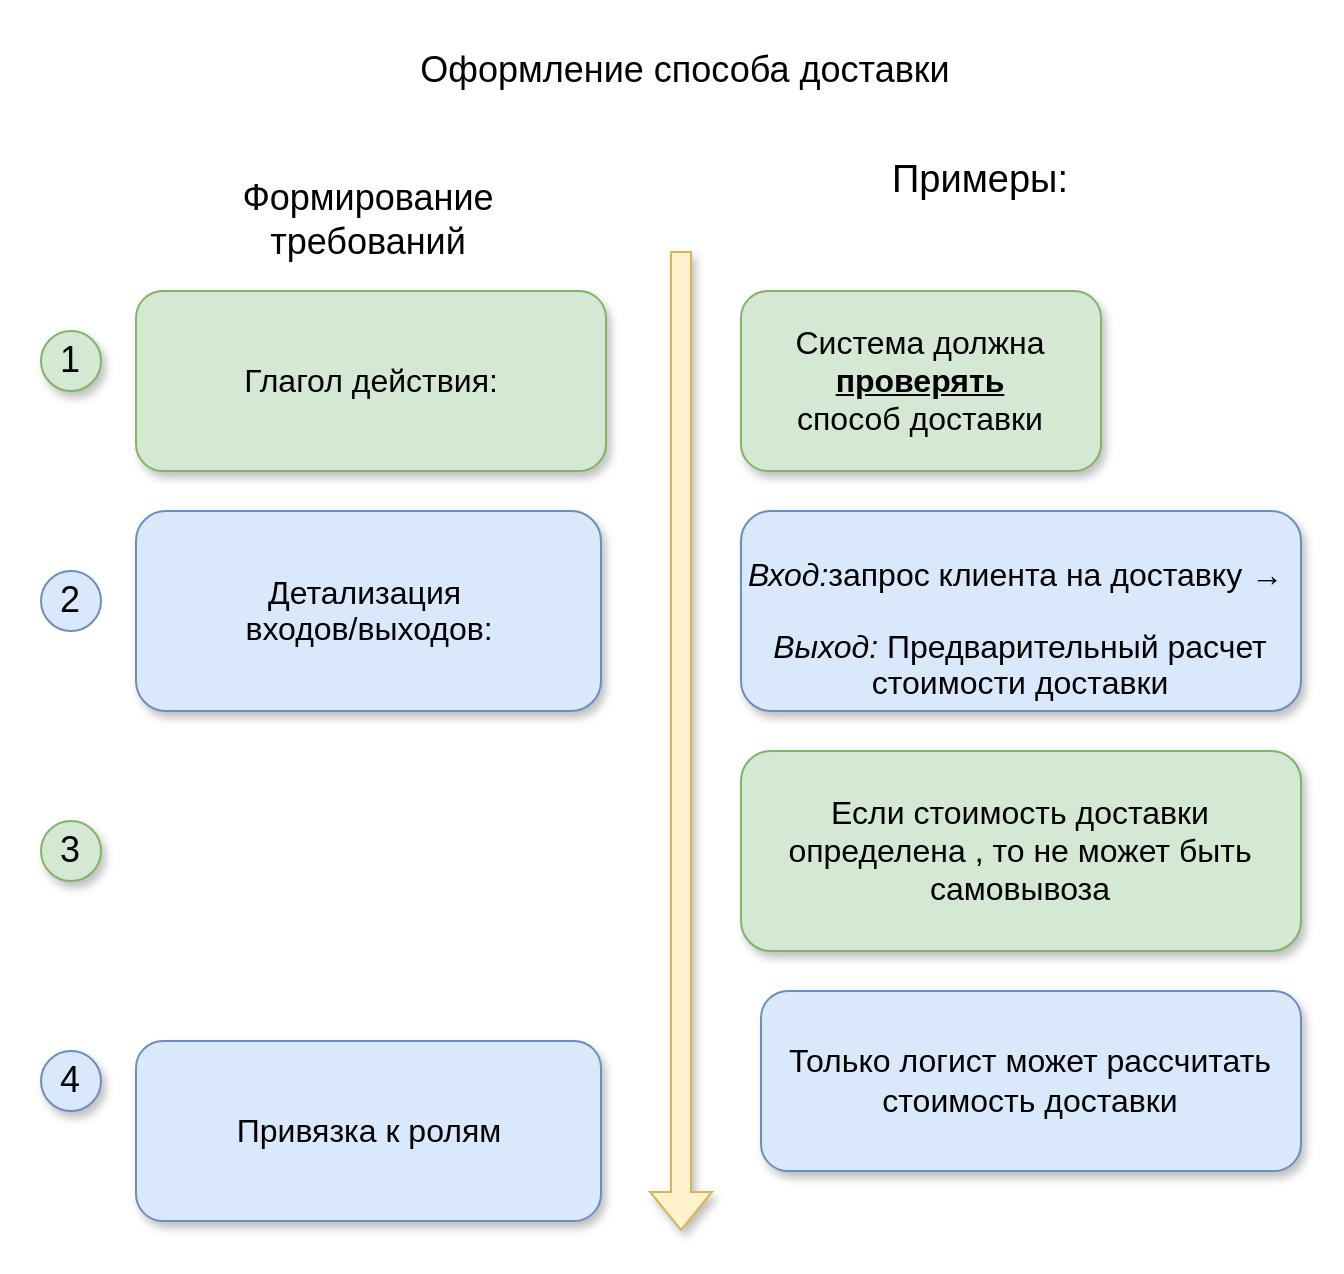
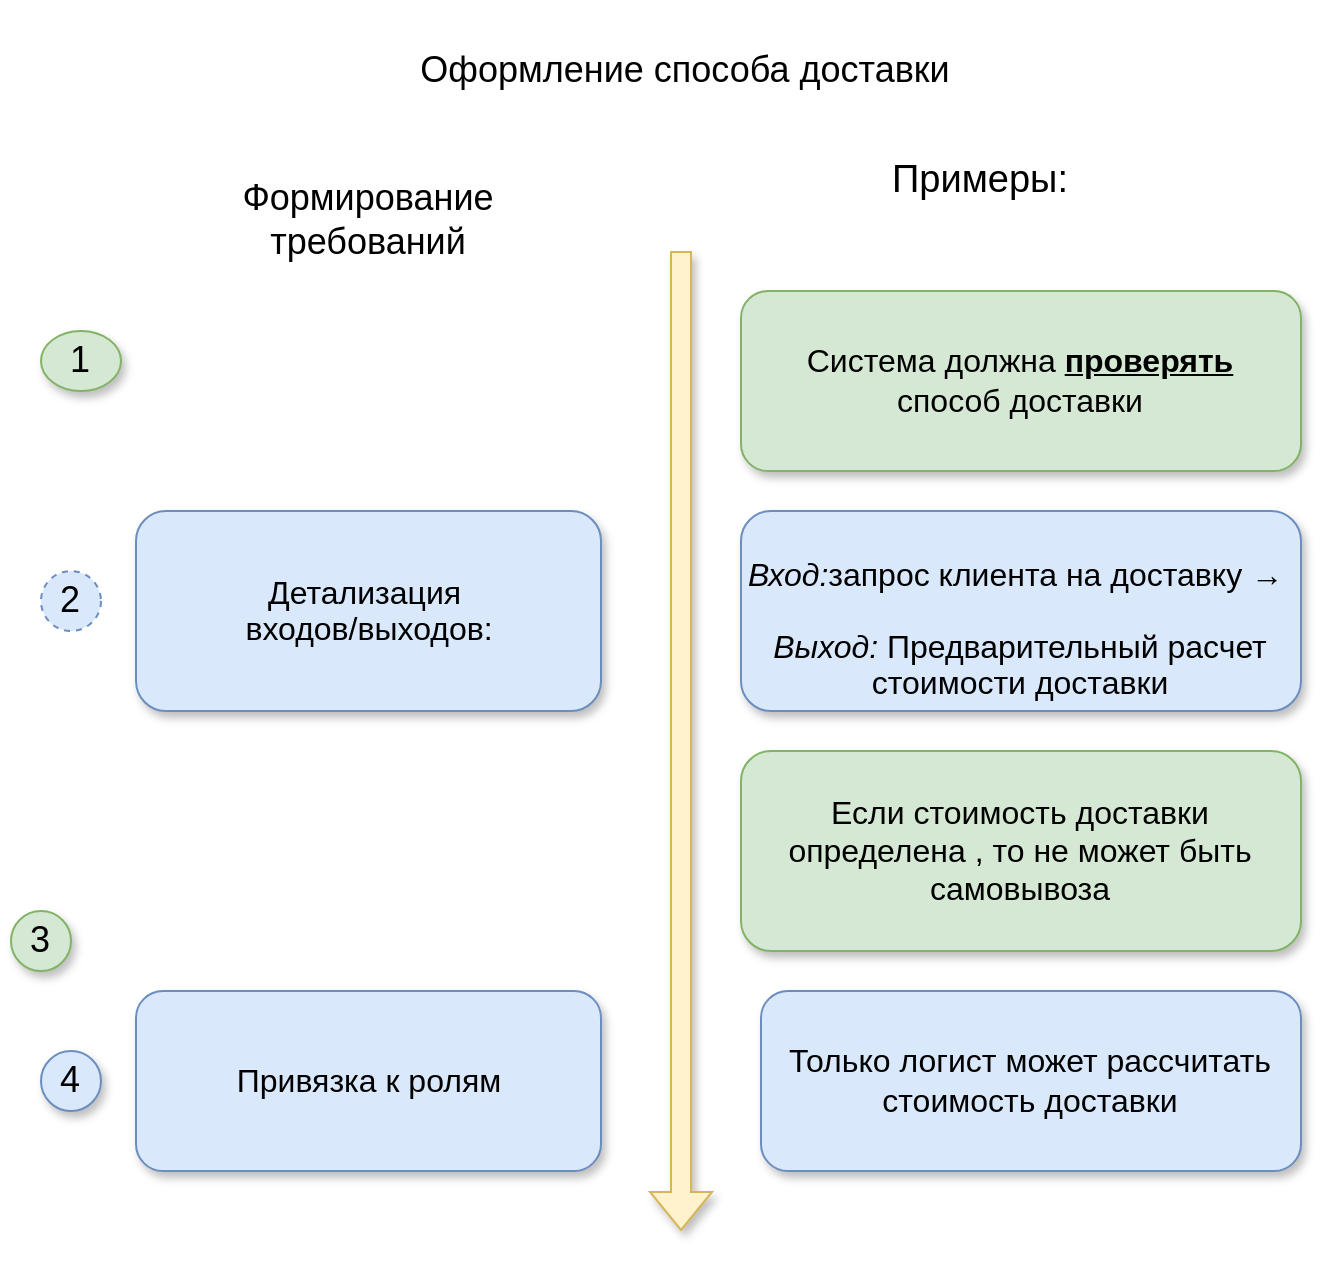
node "1": size 60x60 -> 80x60
node "Глагол действия:": removed
node "Система должна проверять способ доставки": size 360x180 -> 560x180
node "2": style solid -> dashed
node "3": moved (71, 851) -> (41, 941)
node "Привязка к ролям": moved (369, 1131) -> (369, 1081)
